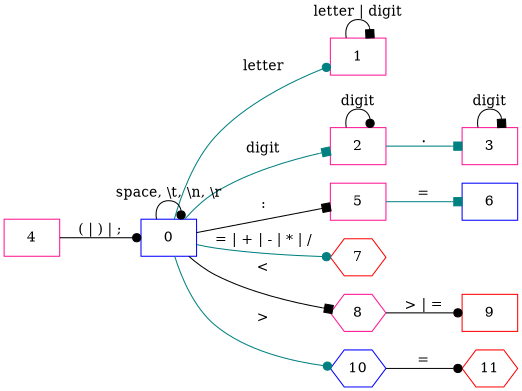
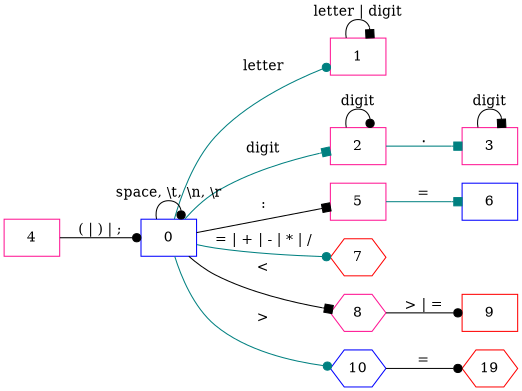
node "11": label "11" -> "19"
